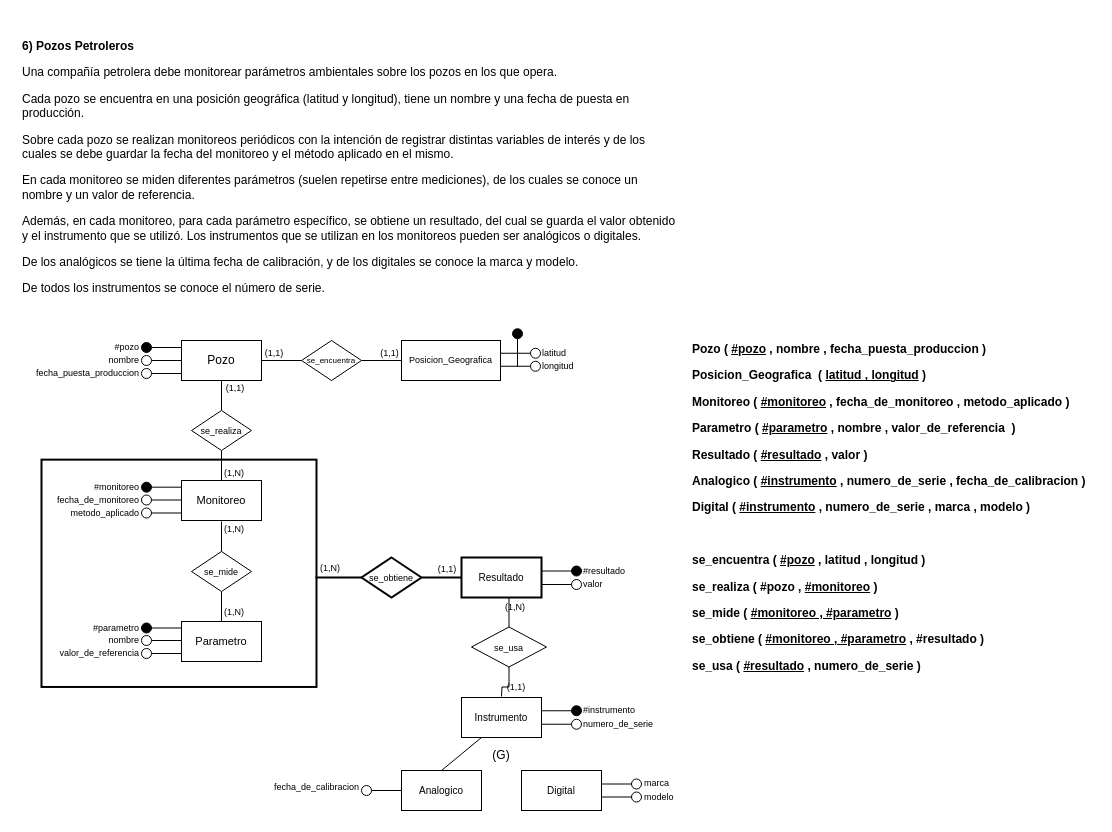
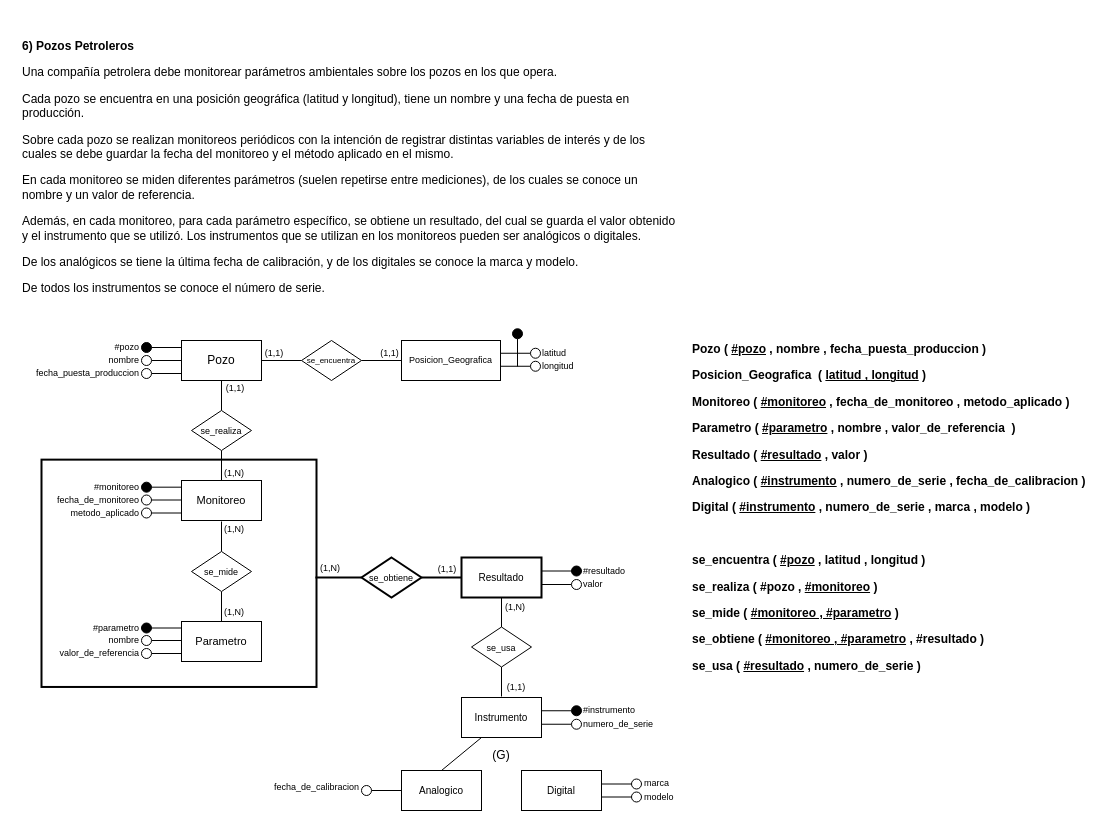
node "se_usa": size 75x40 -> 60x40
